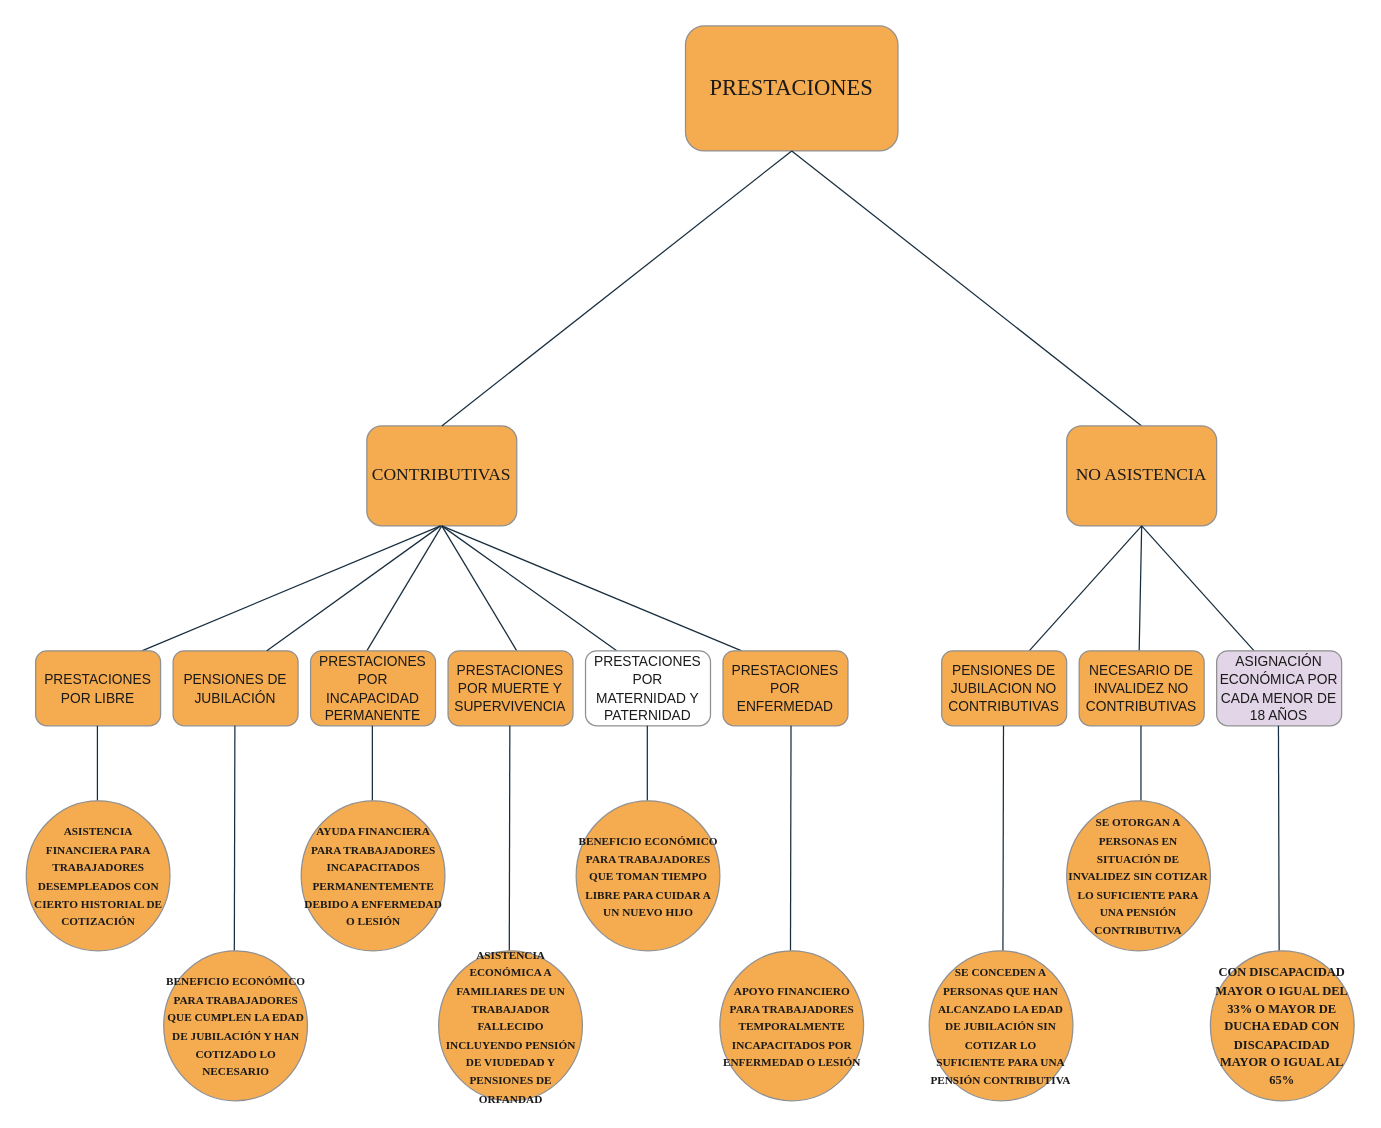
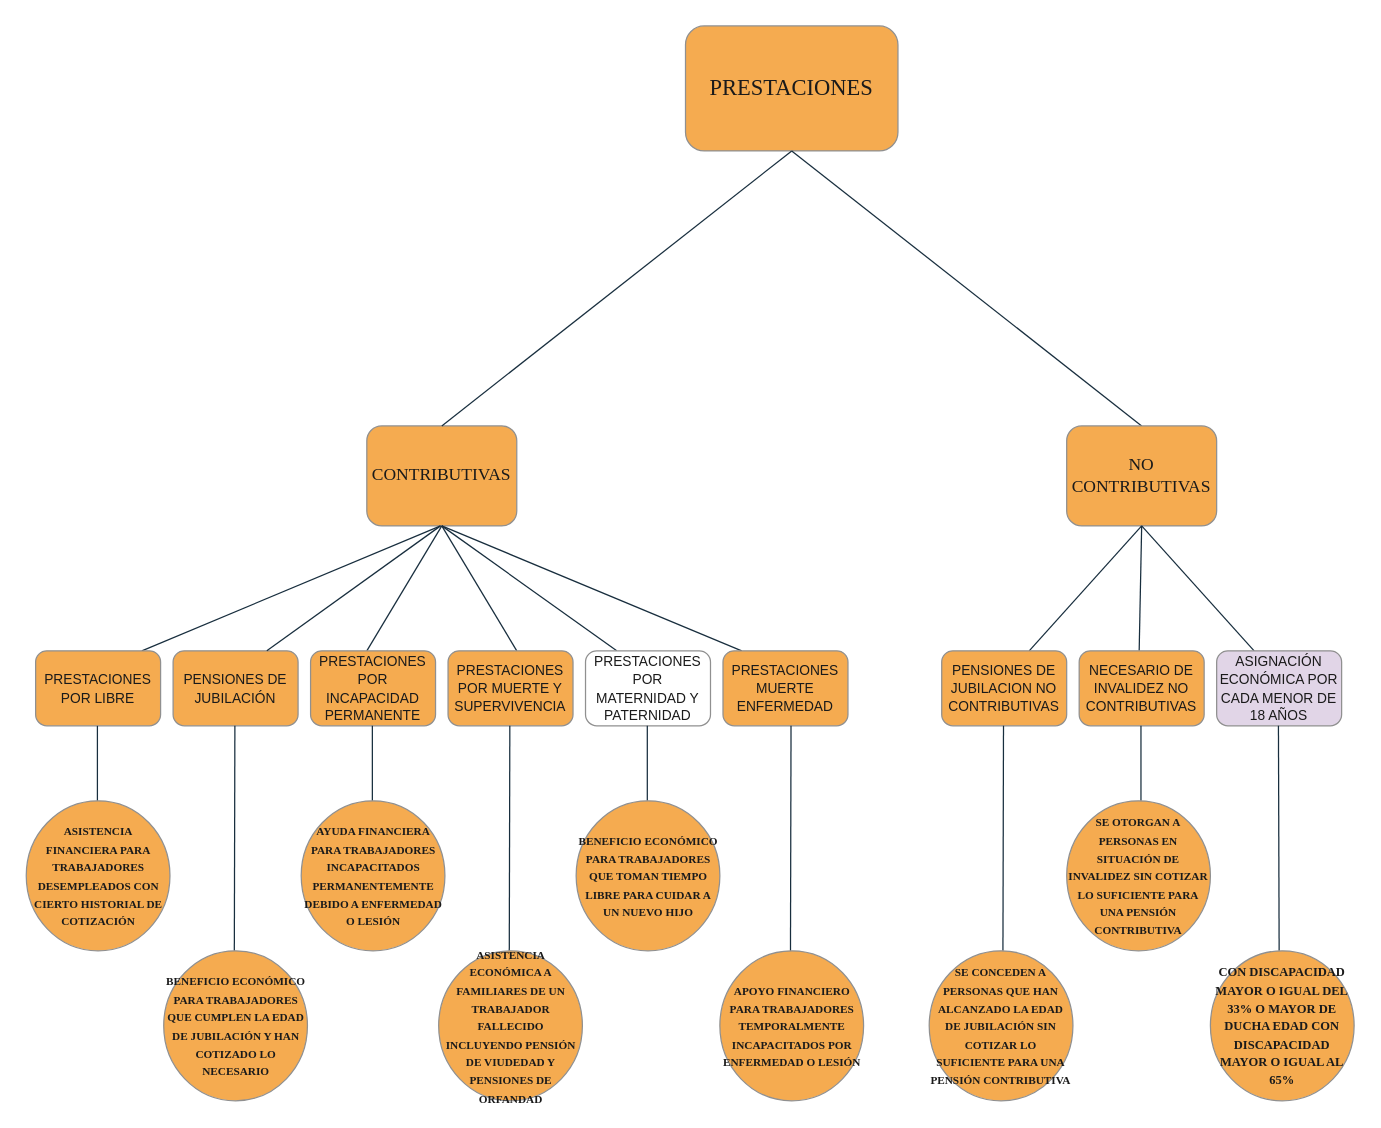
node "NO ASISTENCIA": label "NO ASISTENCIA" -> "NO CONTRIBUTIVAS"
node "PRESTACIONES POR ENFERMEDAD": label "PRESTACIONES POR ENFERMEDAD" -> "PRESTACIONES MUERTE ENFERMEDAD"
